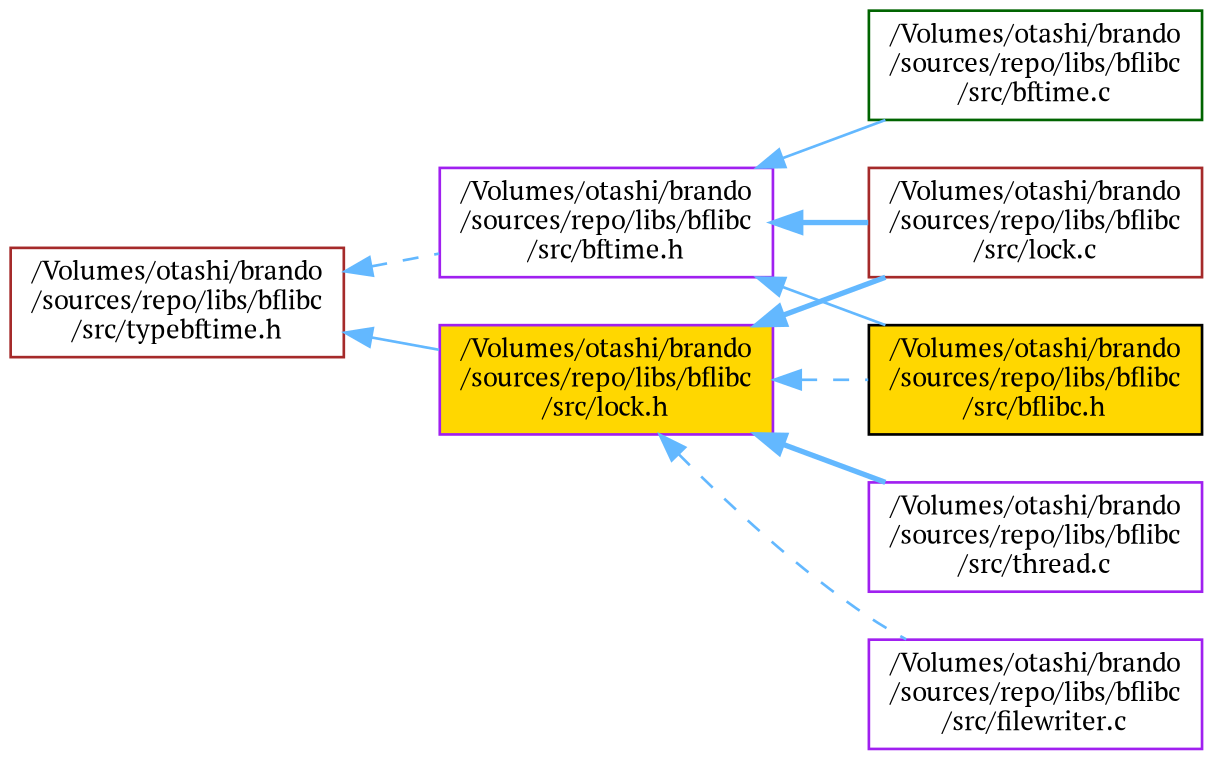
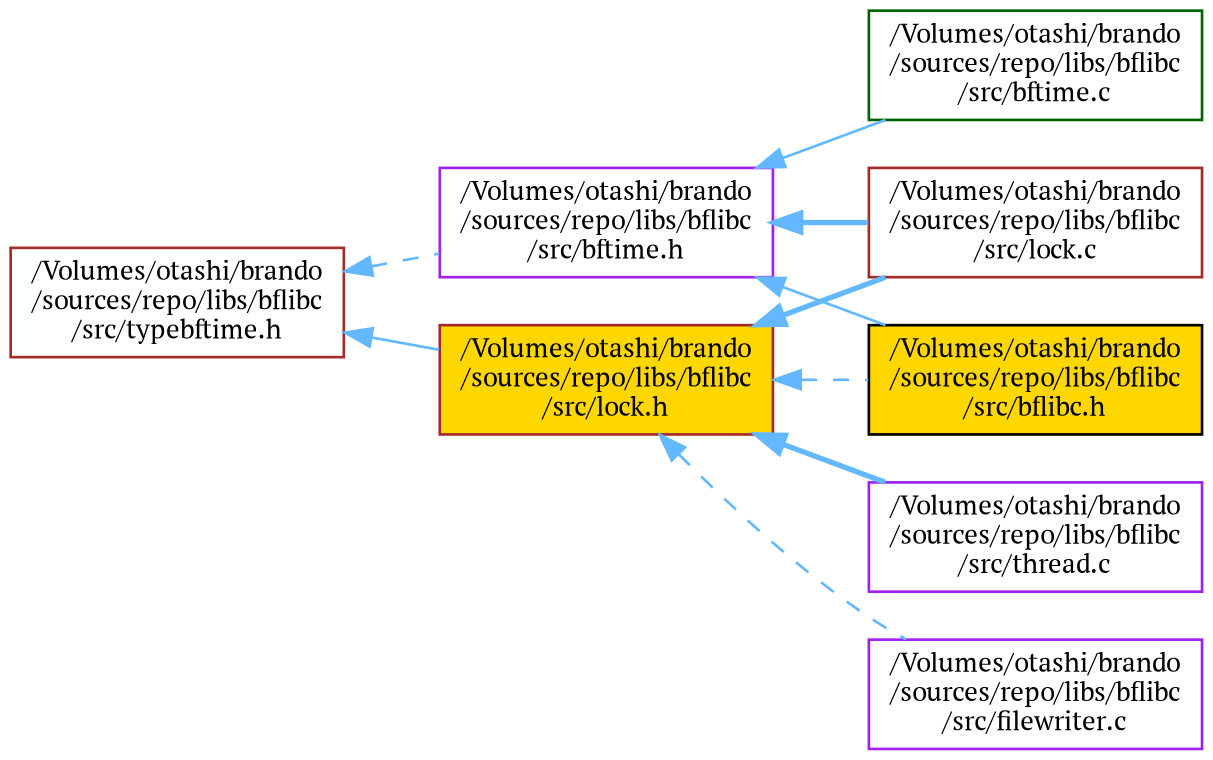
node "/Volumes/otashi/brando /sources/repo/libs/bflibc /src/lock.h": color purple -> brown
